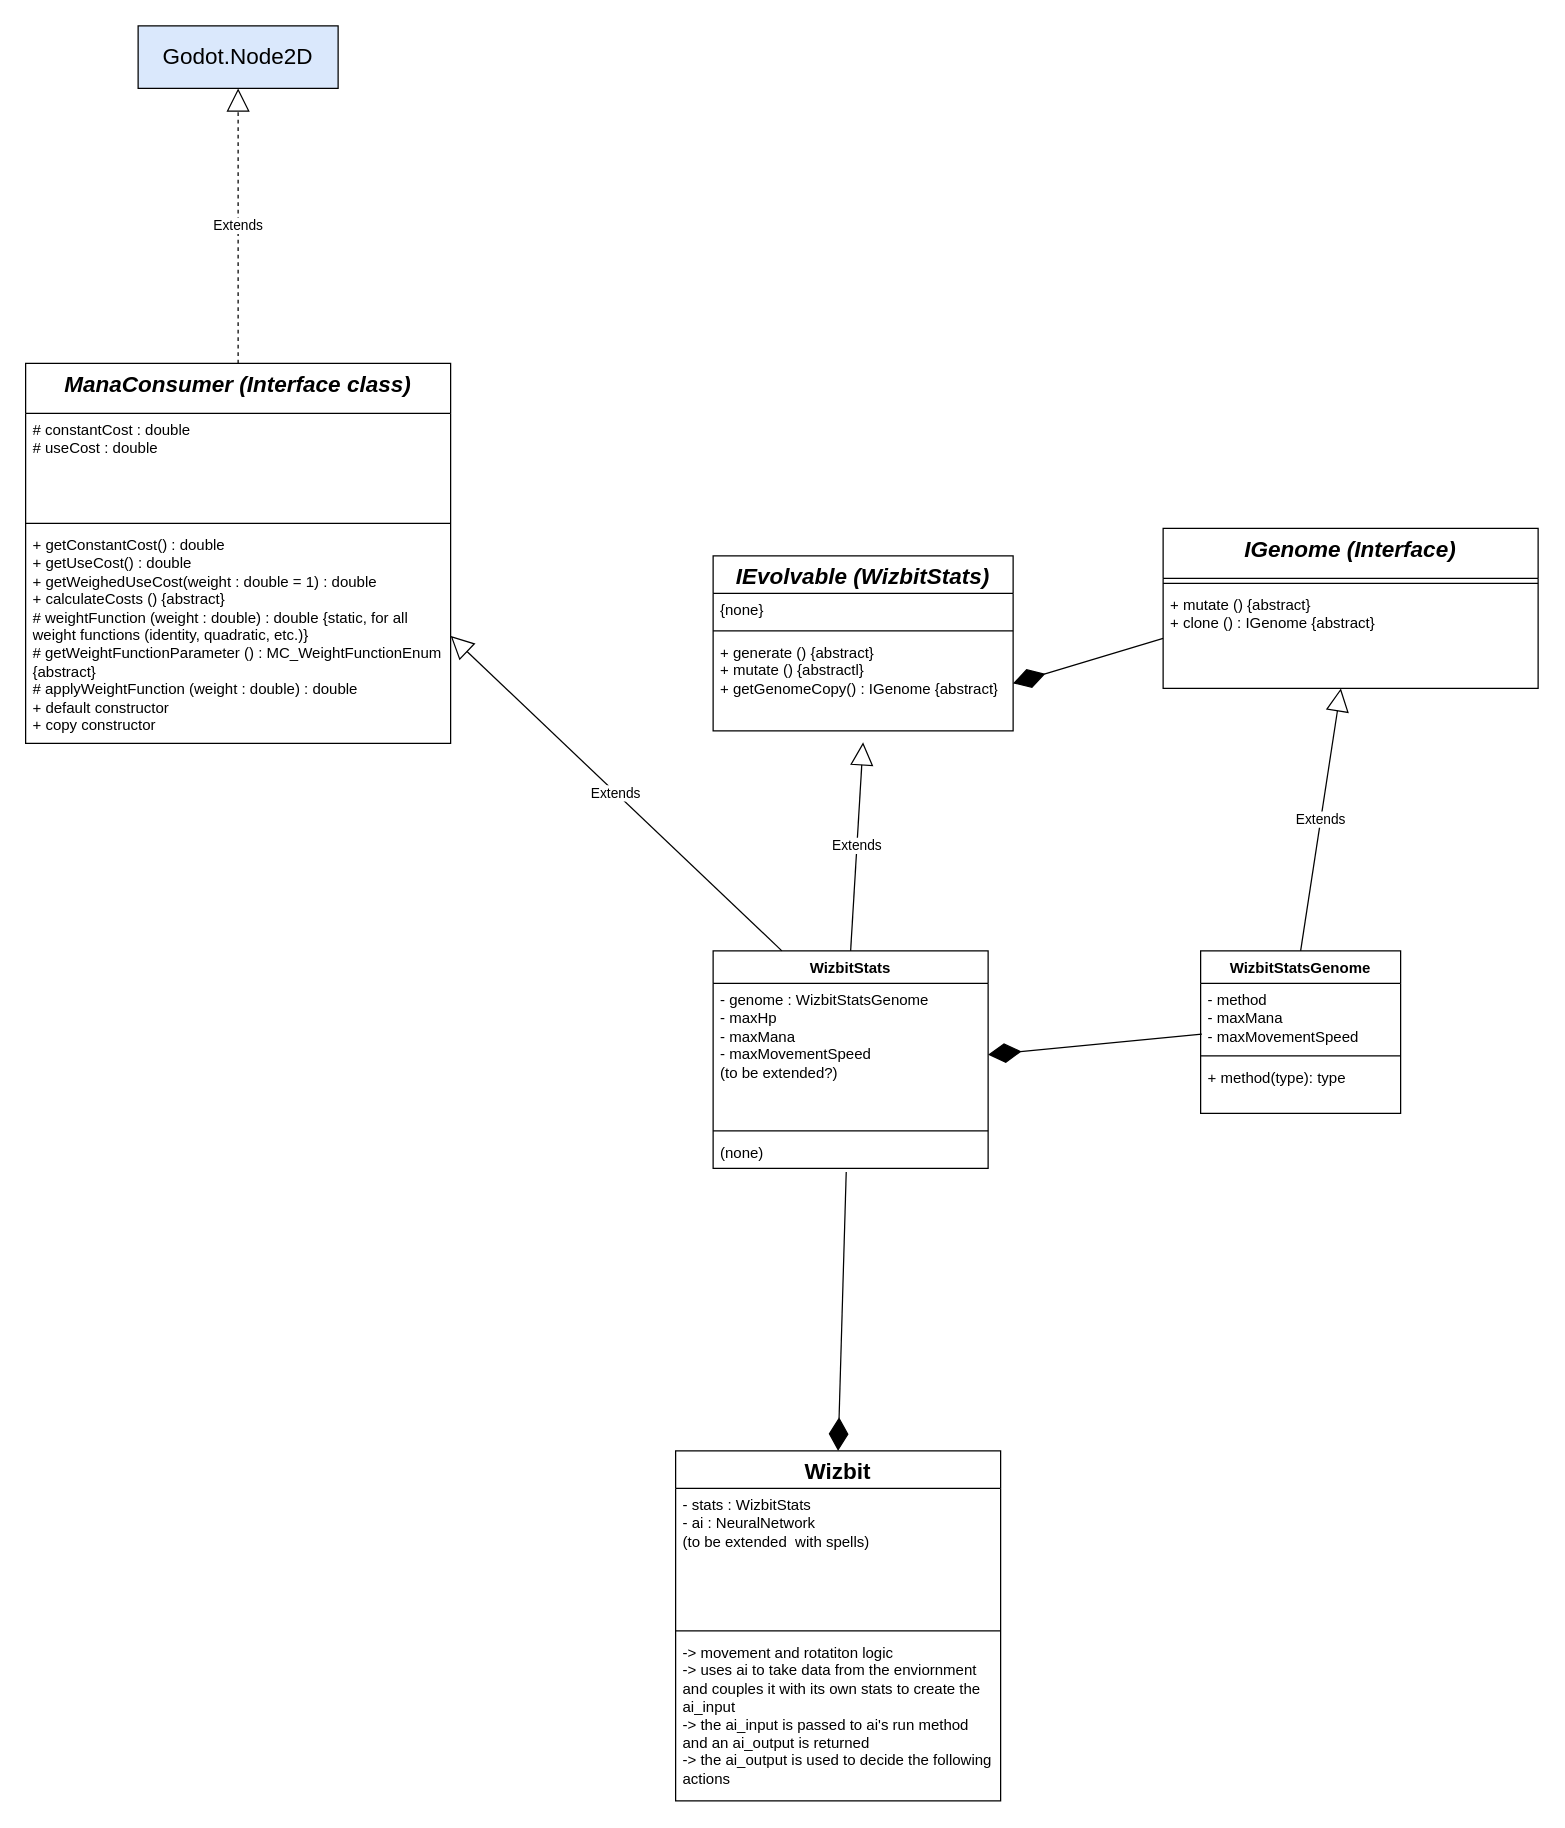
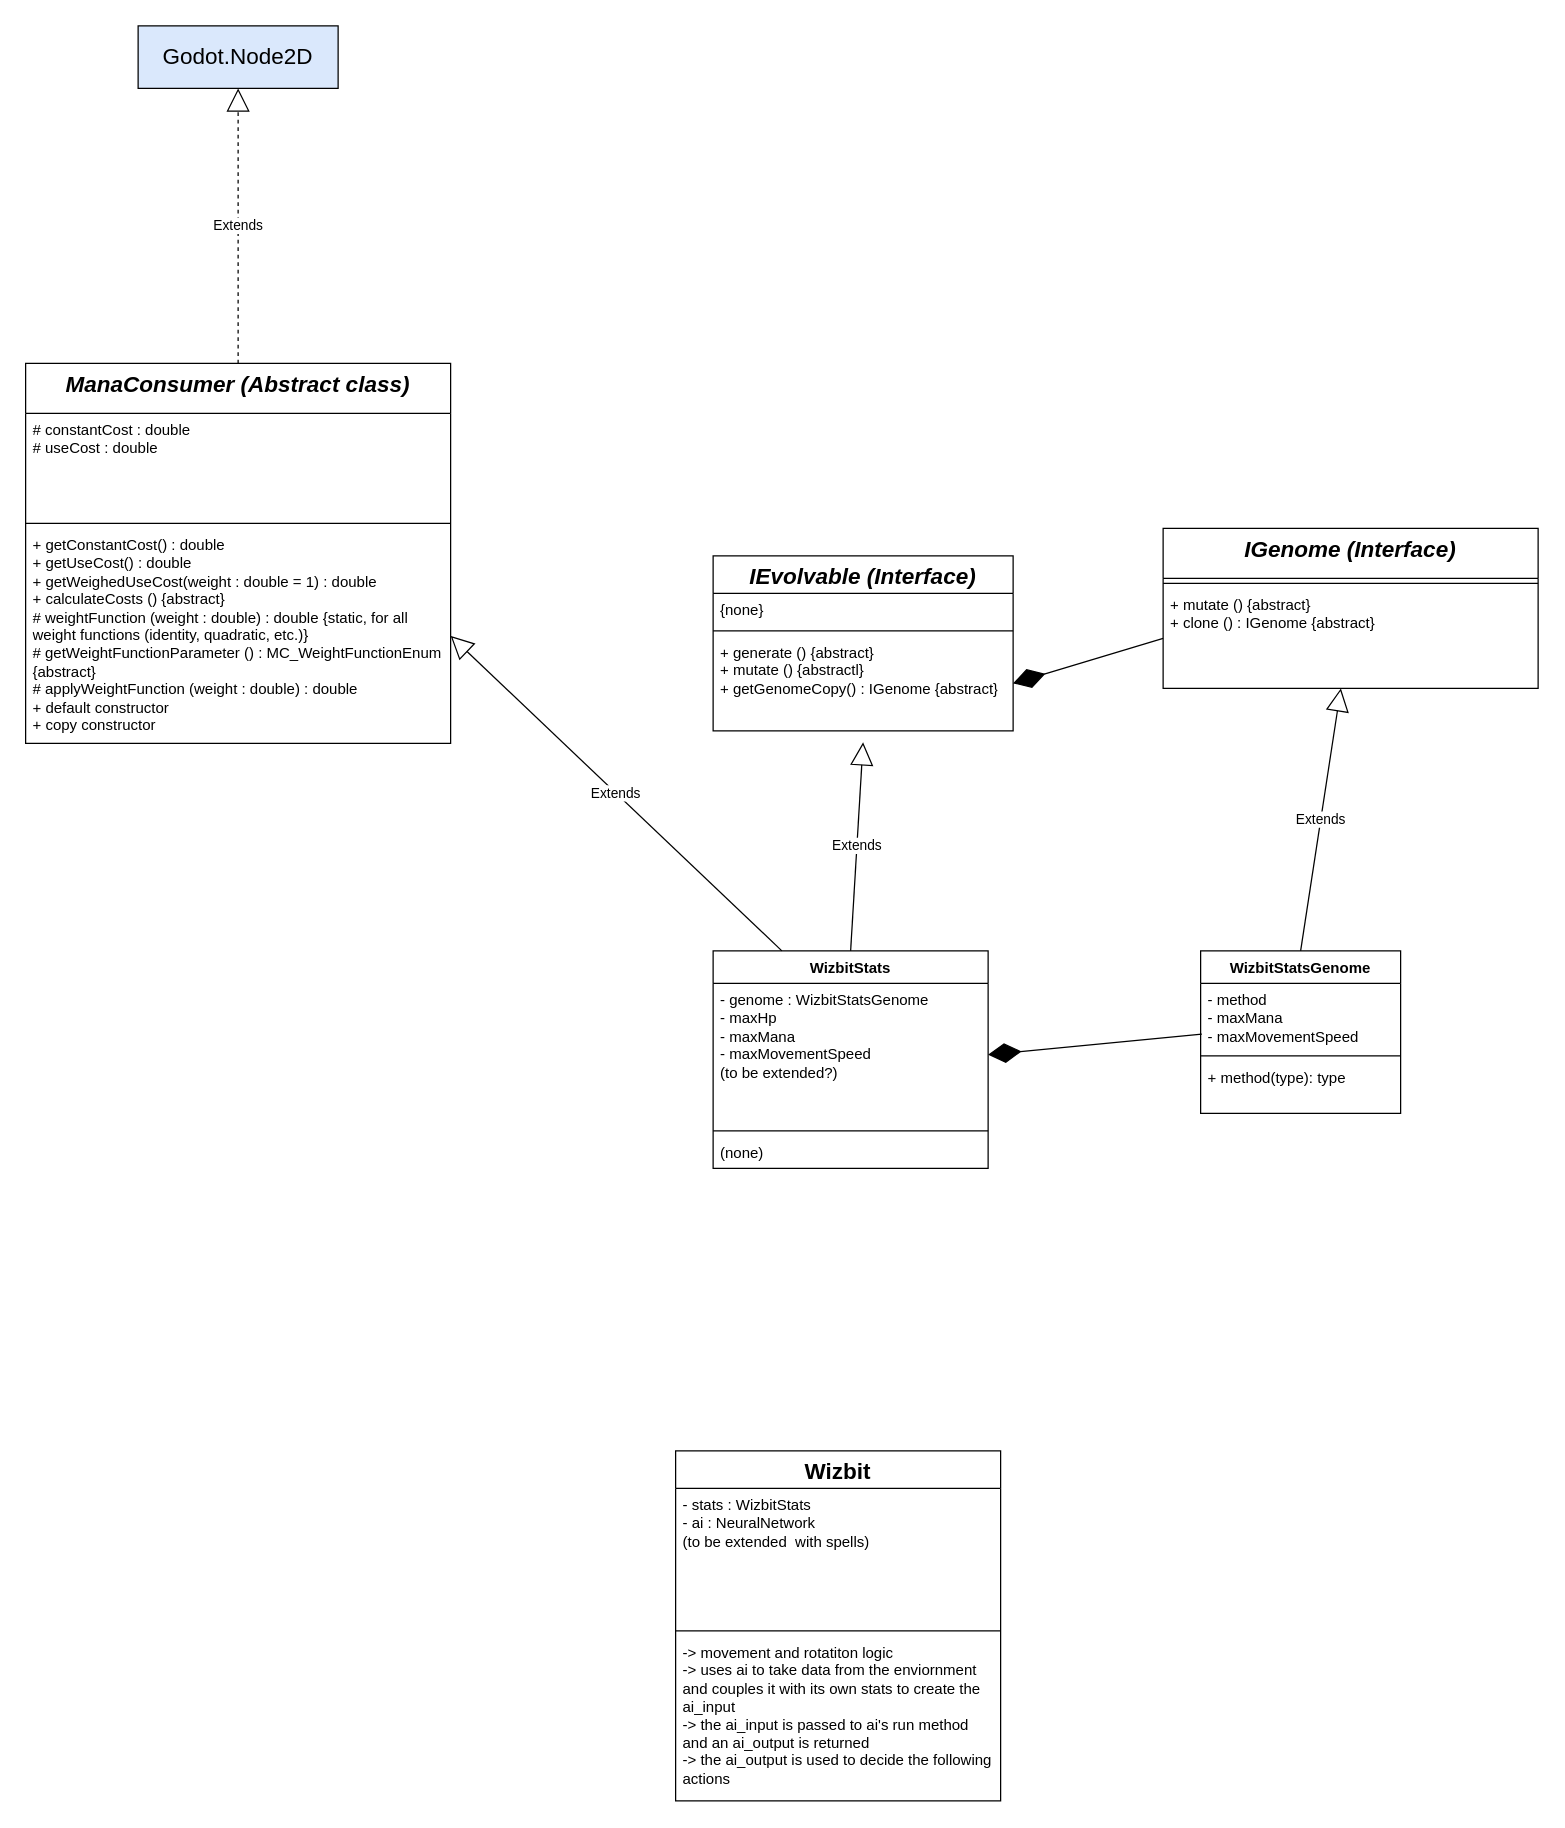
node "ManaConsumer (Interface class)": label "ManaConsumer (Interface class)" -> "ManaConsumer (Abstract class)"
node "IEvolvable (WizbitStats)": label "IEvolvable (WizbitStats)" -> "IEvolvable (Interface)"
edge "(none)" -> "Wizbit": removed
